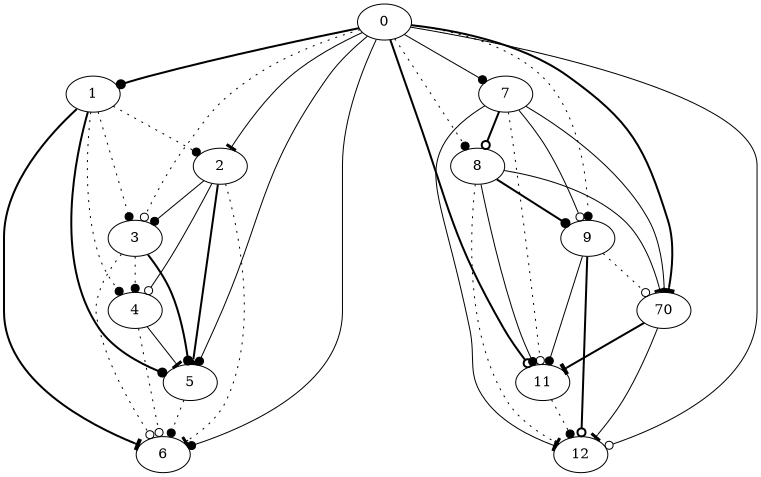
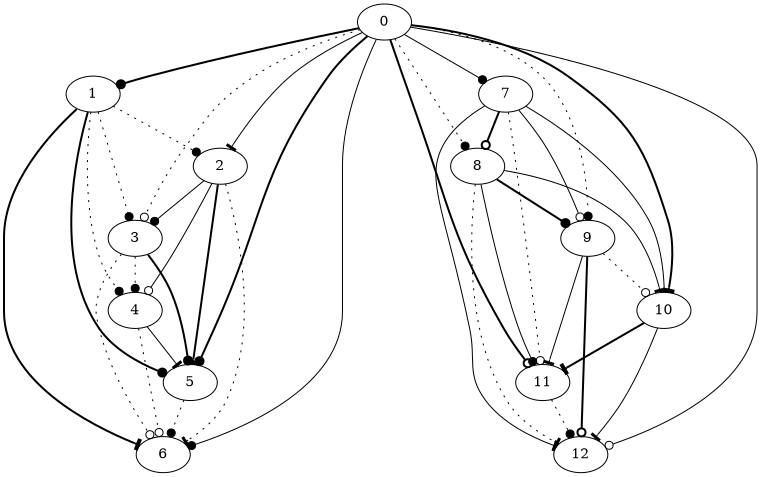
edge "0" -> "5": style solid -> bold
edge "9" -> "11": arrowhead dot -> tee
node "70": label "70" -> "10"
